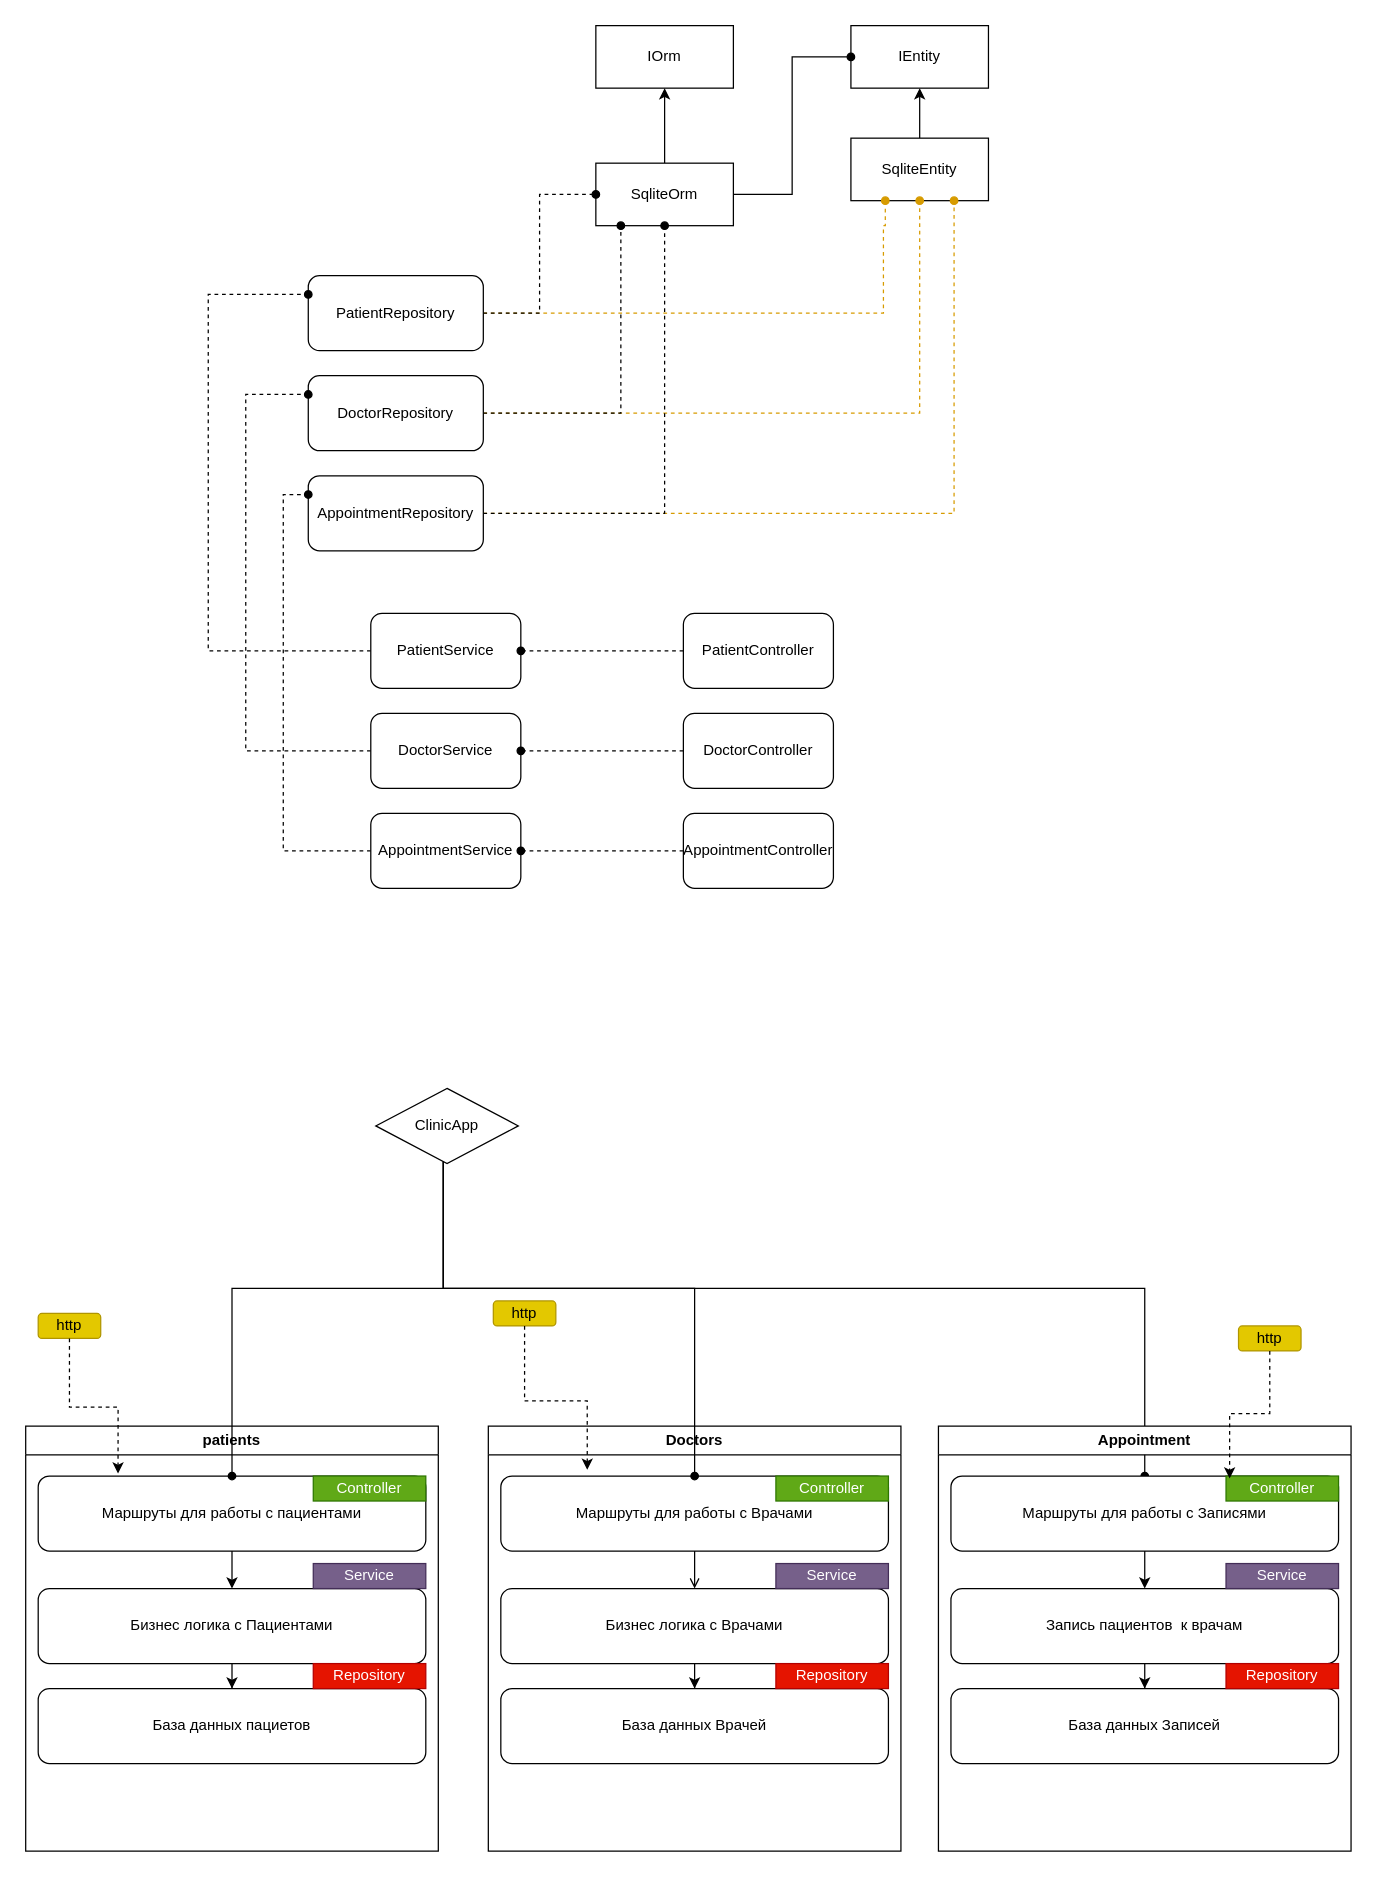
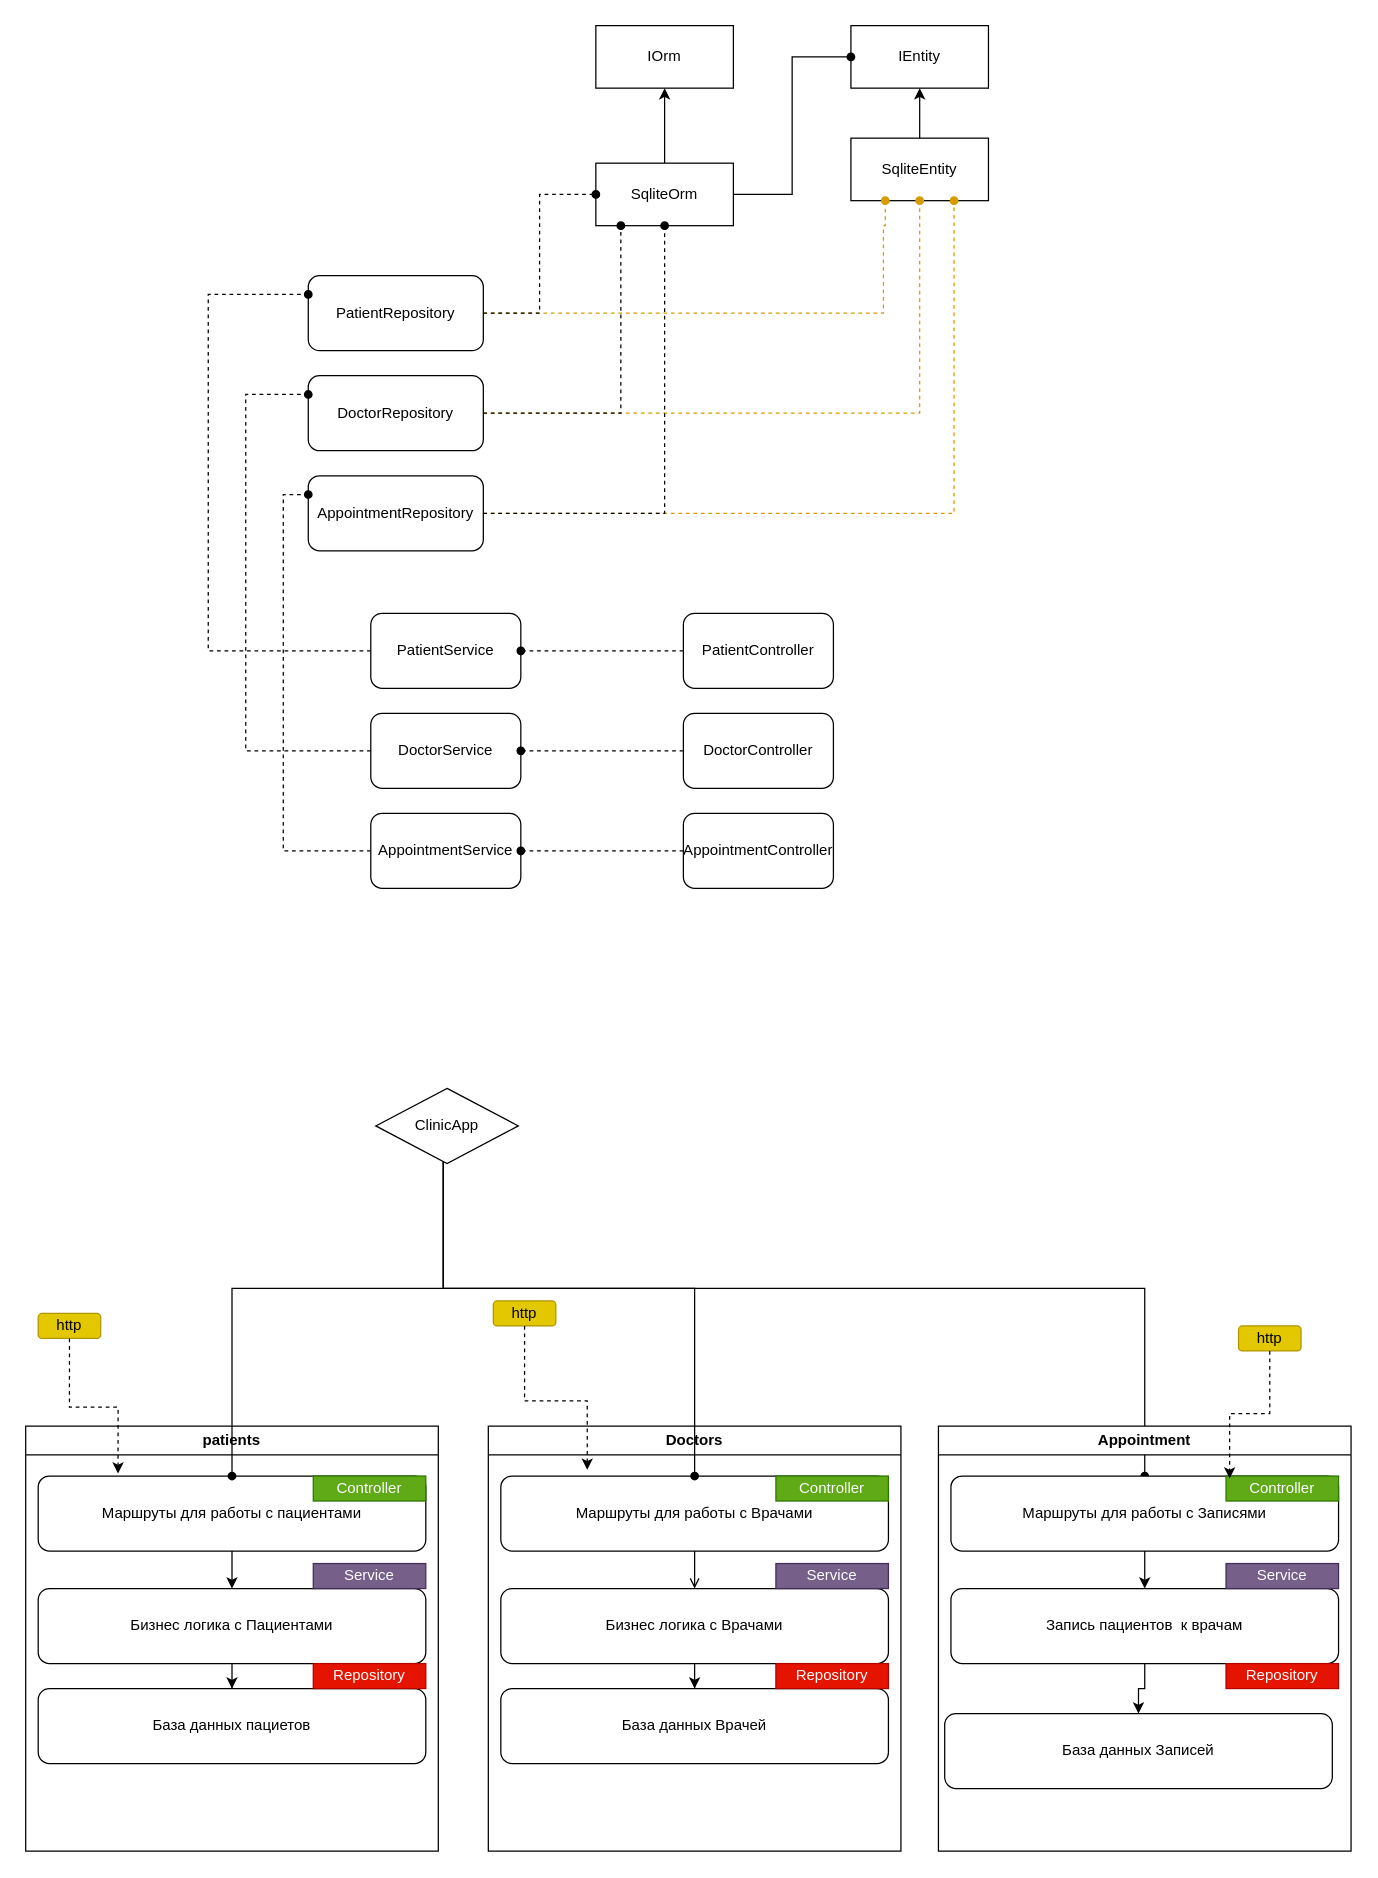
node "База данных Записей": moved (1144, 1726) -> (1138, 1751)
